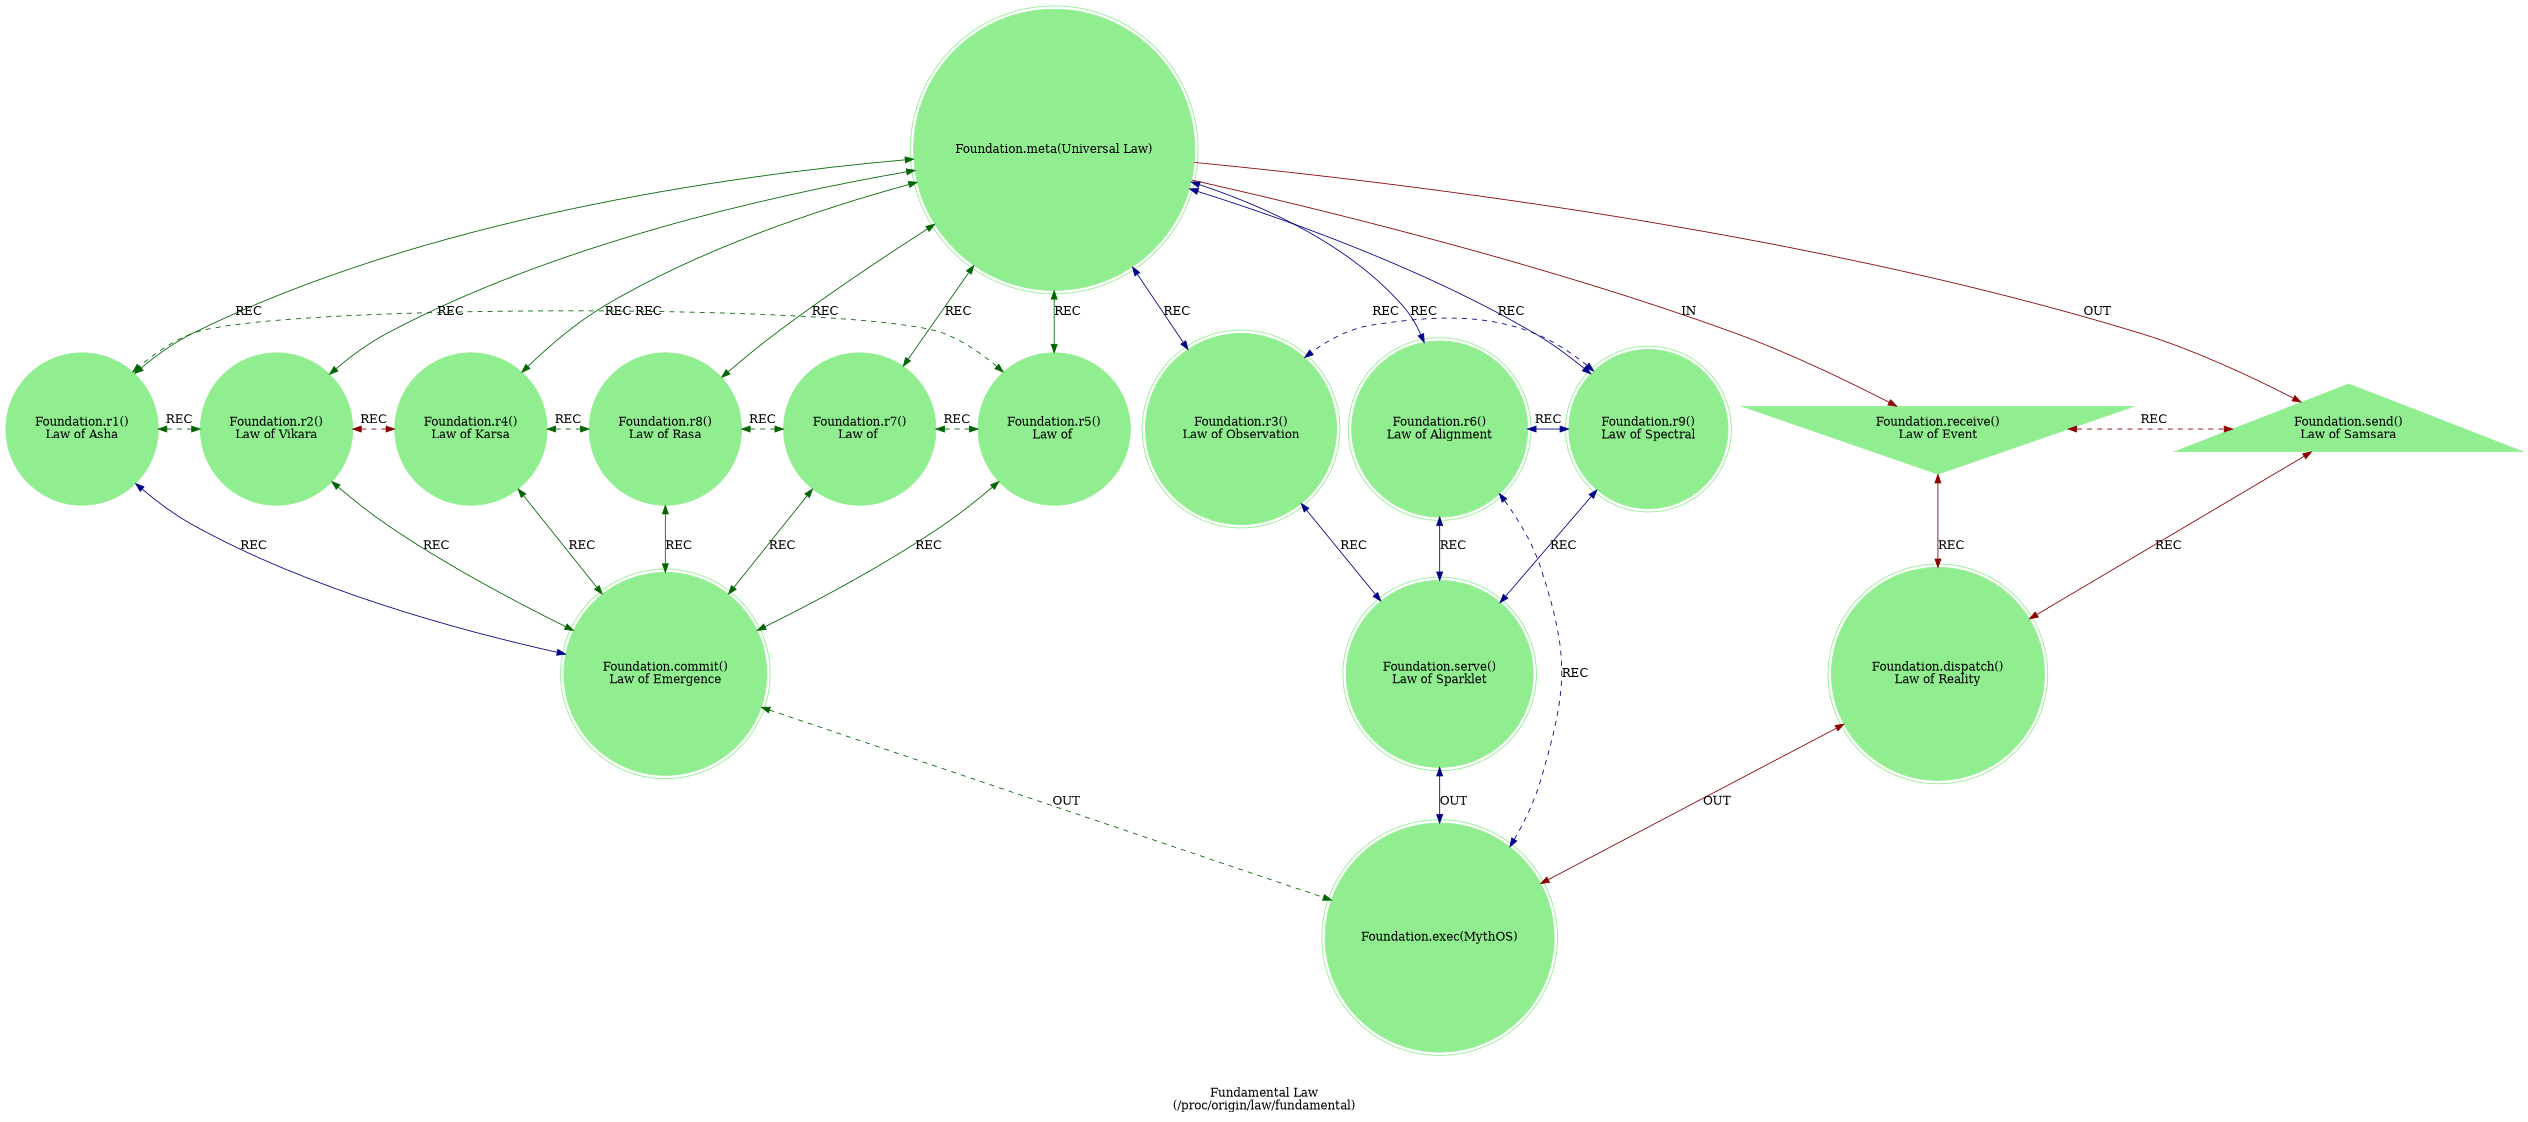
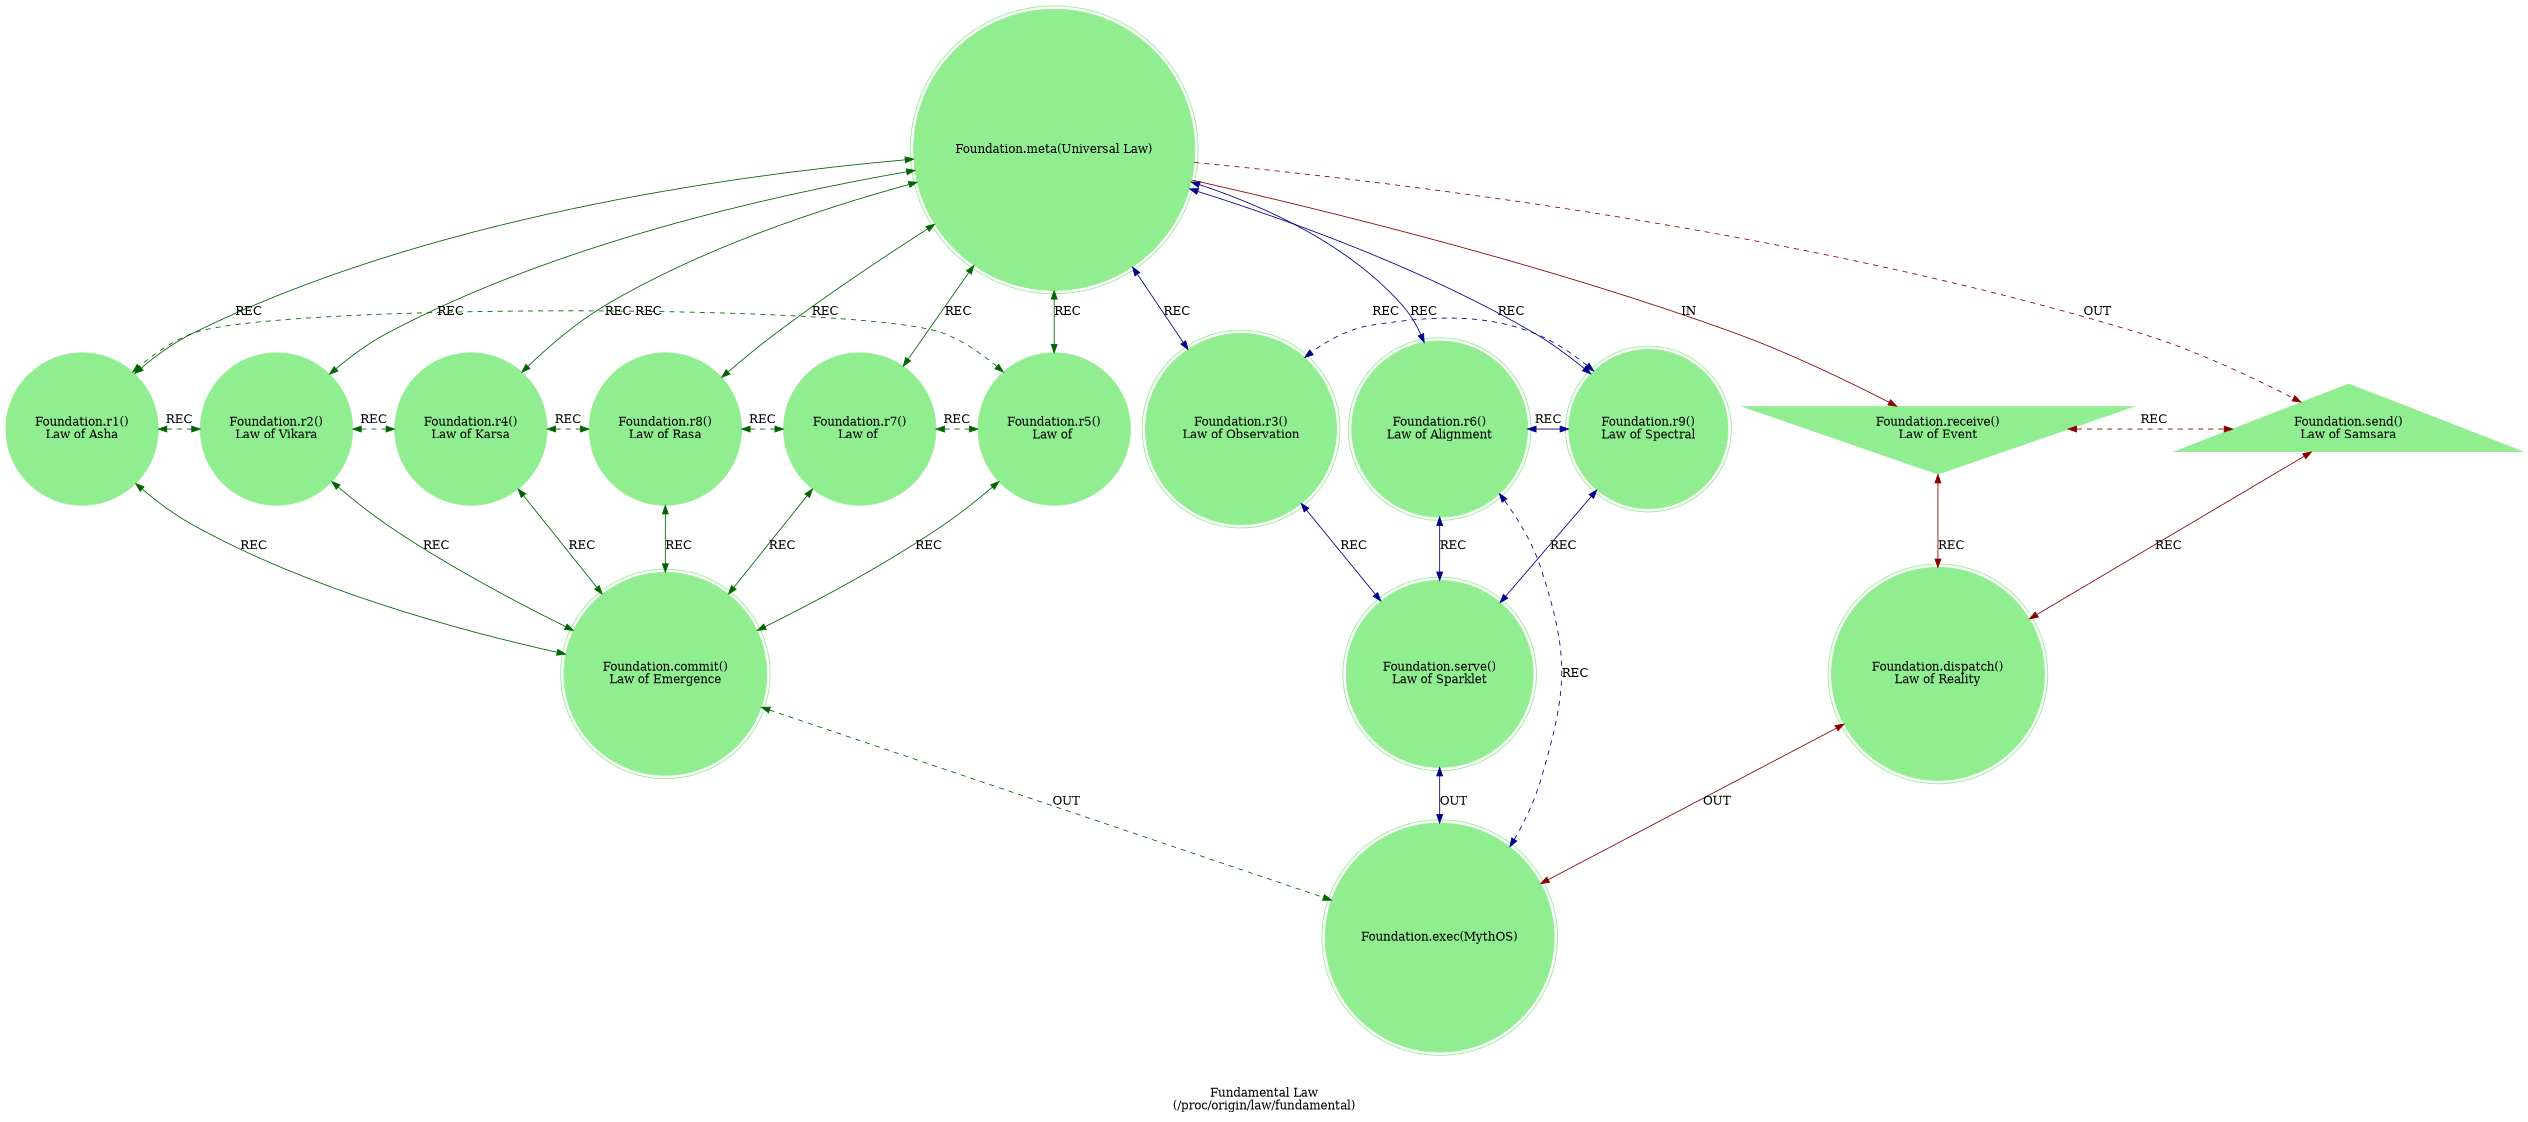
edge "Foundation.meta(Universal Law)" -> "Foundation.send() Law of Samsara": style solid -> dashed
edge "Foundation.r2() Law of Vikara" -- "Foundation.r4() Law of Karsa": color darkred -> darkgreen
edge "Foundation.r1() Law of Asha" -- "Foundation.commit() Law of Emergence": color darkblue -> darkgreen
